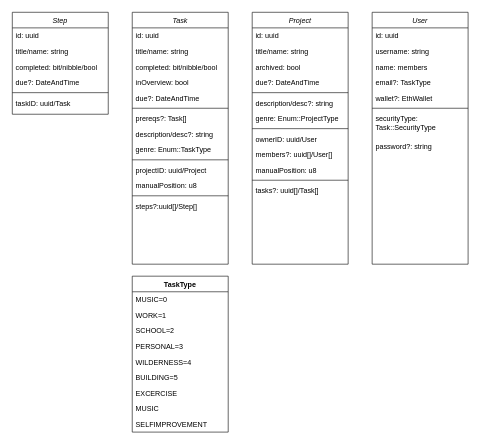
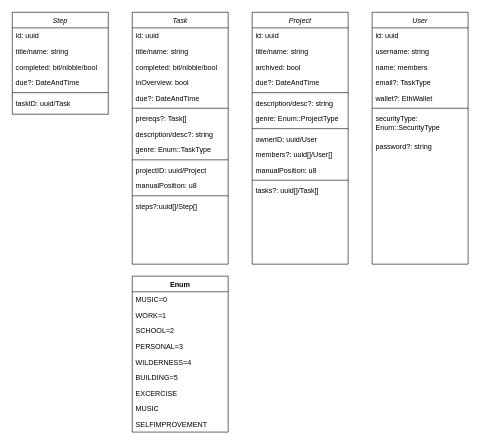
node "securityType: Task::SecurityType": label "securityType: Task::SecurityType" -> "securityType: Enum::SecurityType"
node "TaskType": label "TaskType" -> "Enum"
